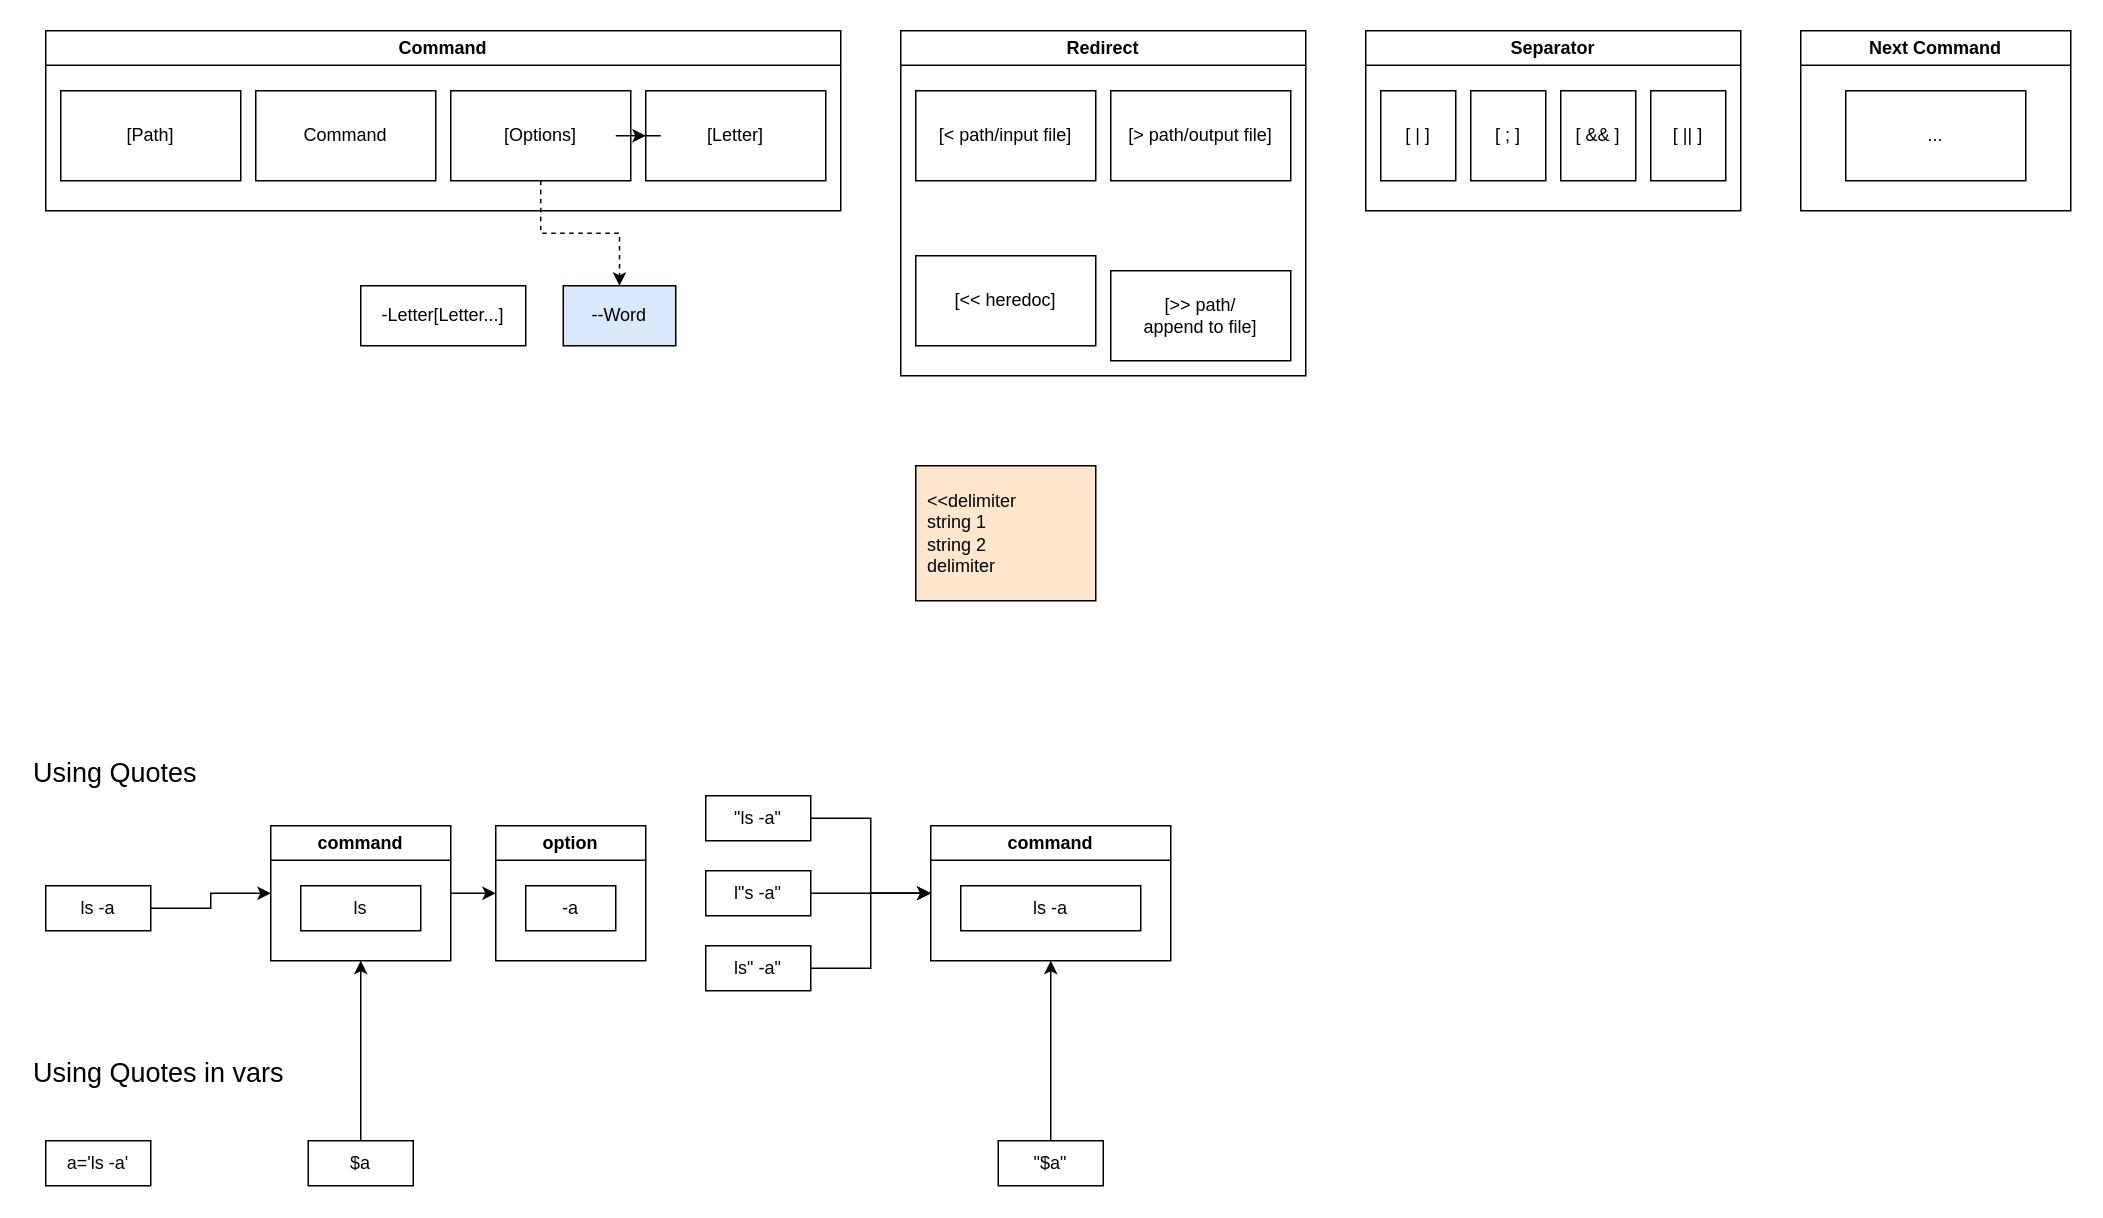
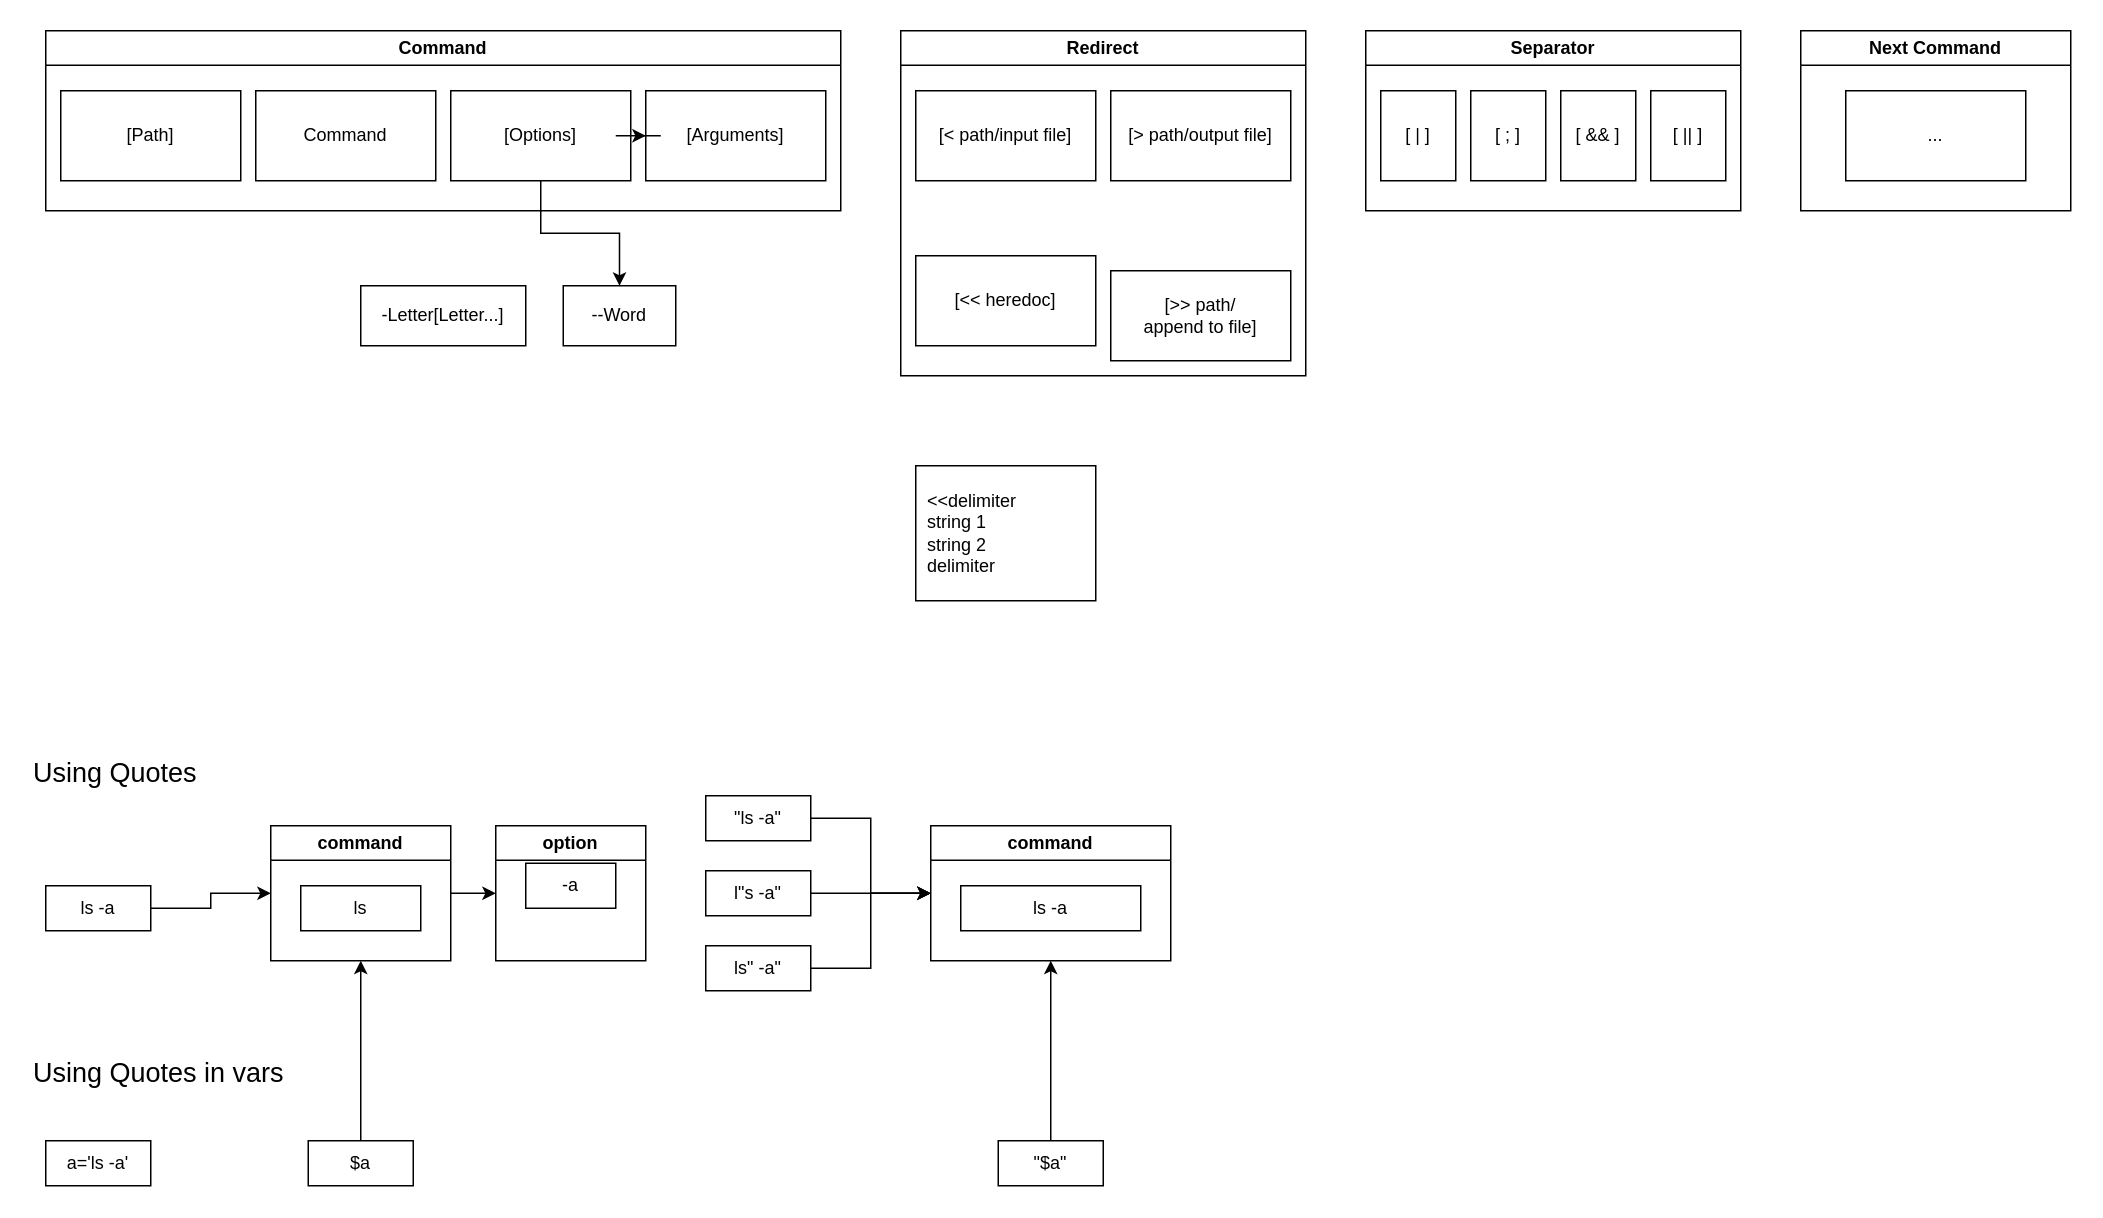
node "[Letter]": label "[Letter]" -> "[Arguments]"
edge "[Options]" -> "--Word": style dashed -> solid
node "--Word": fillcolor #dae8fc -> #ffffff
node "<<delimiter string 1 string 2 delimiter": fillcolor #ffe6cc -> #ffffff
node "-a": moved (571, 908) -> (571, 886)
